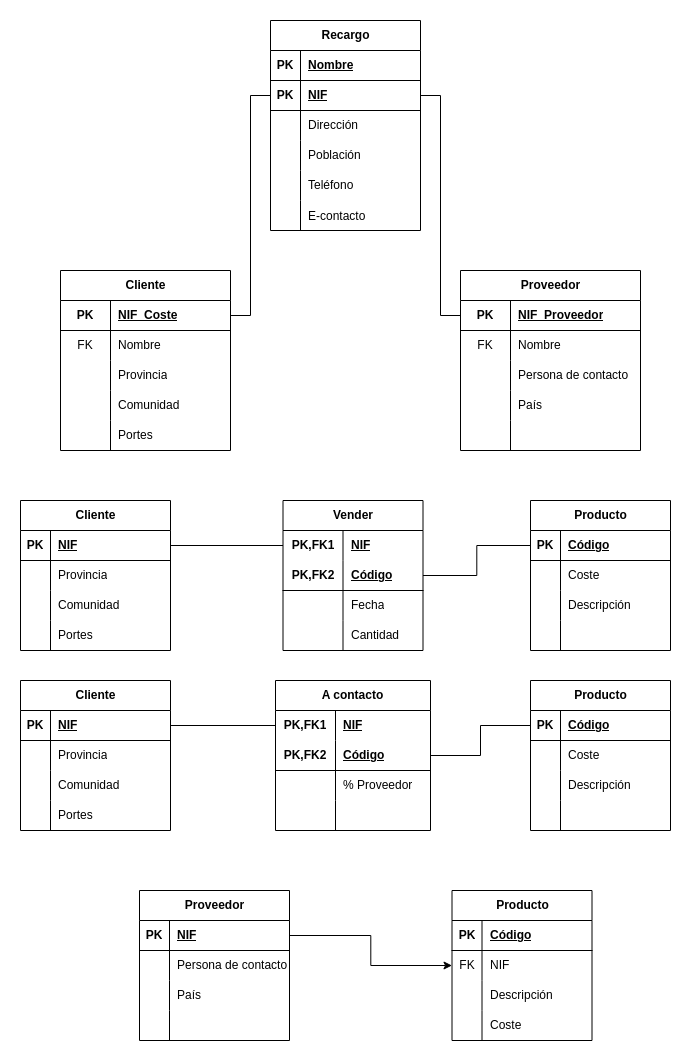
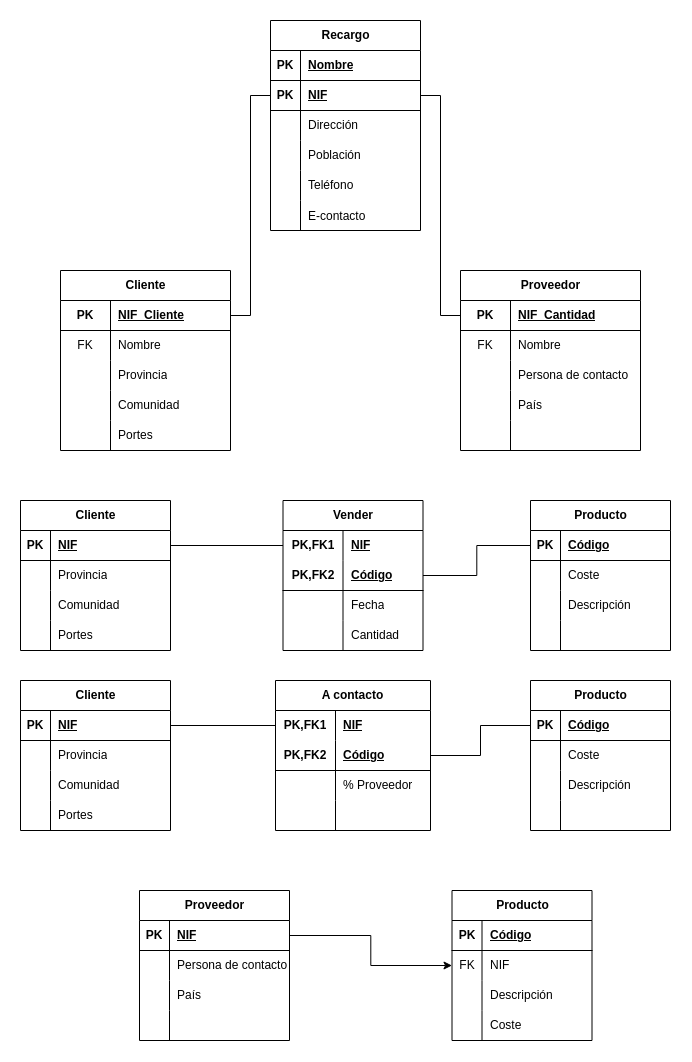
node "NIF_Coste": label "NIF_Coste" -> "NIF_Cliente"
node "NIF_Proveedor": label "NIF_Proveedor" -> "NIF_Cantidad"
